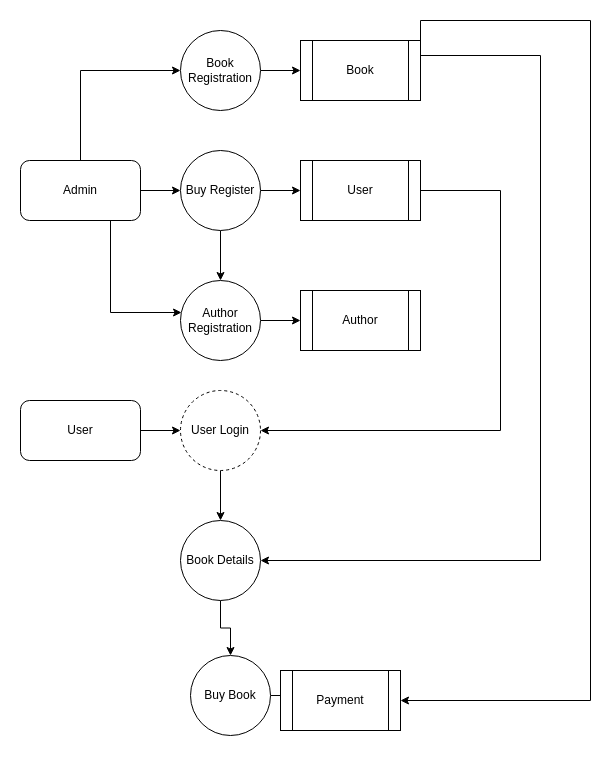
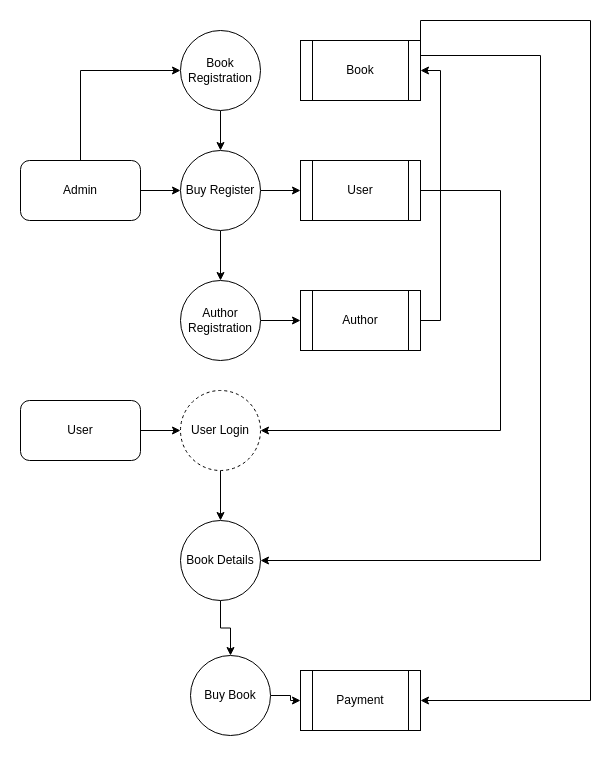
edge "Book Registration" -> "Book": now "Book Registration" -> "Buy Register"
edge "Author" -> "Book": added
edge "Admin" -> "Author Registration": removed
node "Payment": moved (341, 701) -> (361, 701)
